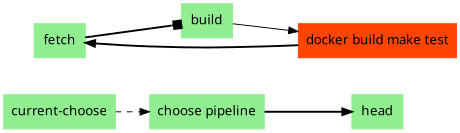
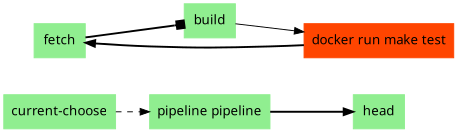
node "docker build make test": label "docker build make test" -> "docker run make test"
node "choose pipeline": label "choose pipeline" -> "pipeline pipeline"
